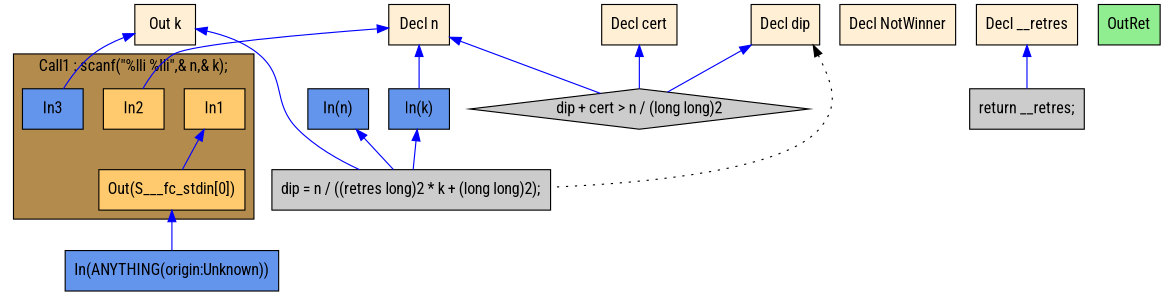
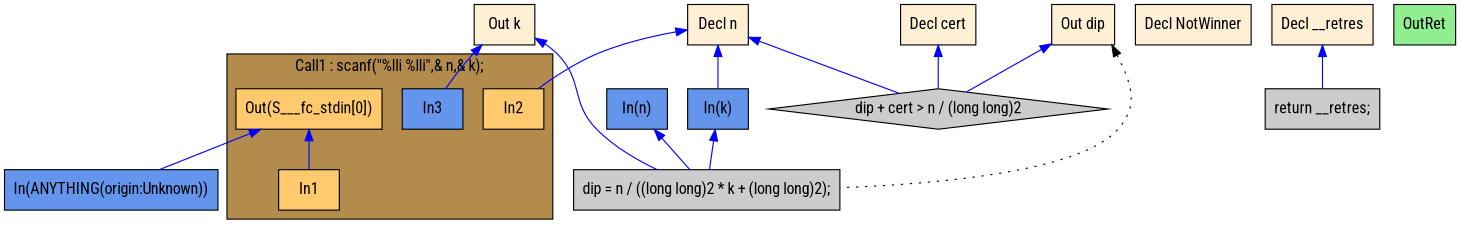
node "Decl dip": label "Decl dip" -> "Out dip"
edge "Out(S___fc_stdin[0])" -> "In1": reversed
node "dip = n / ((retres long)2 * k + (long long)2);": label "dip = n / ((retres long)2 * k + (long long)2);" -> "dip = n / ((long long)2 * k + (long long)2);"
